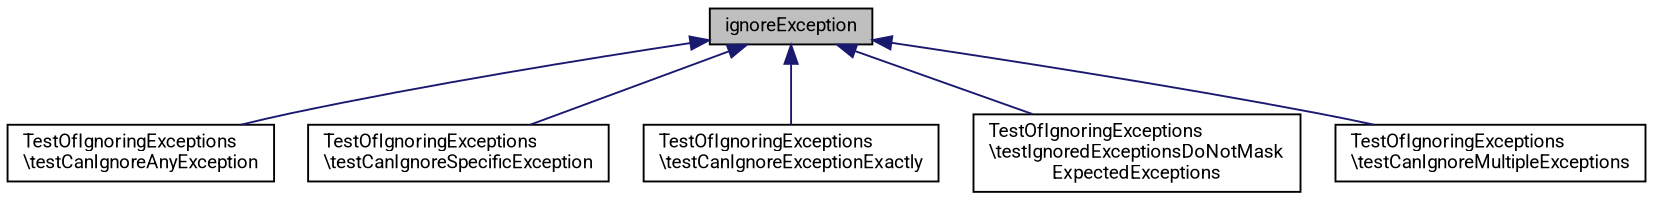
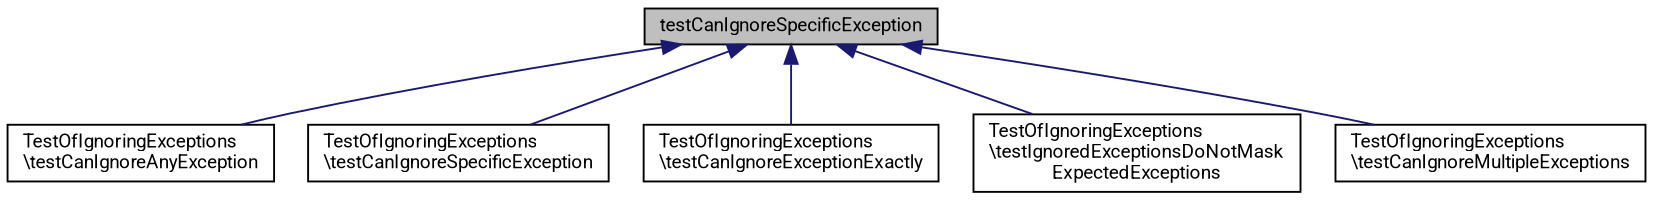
node "ignoreException": label "ignoreException" -> "testCanIgnoreSpecificException"
